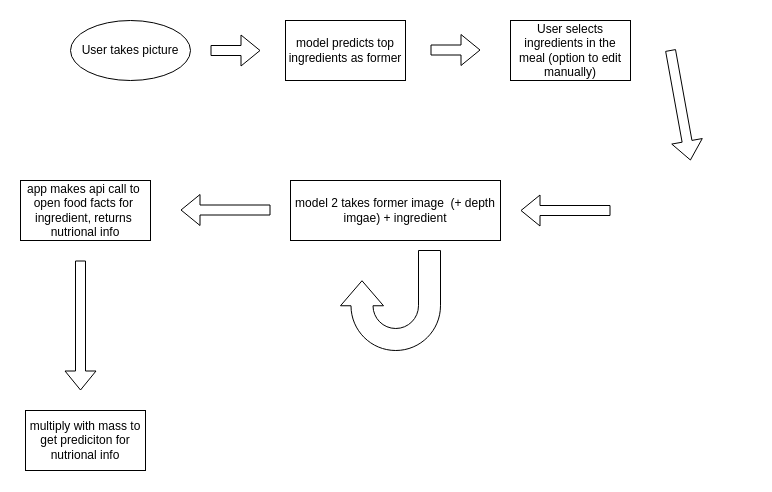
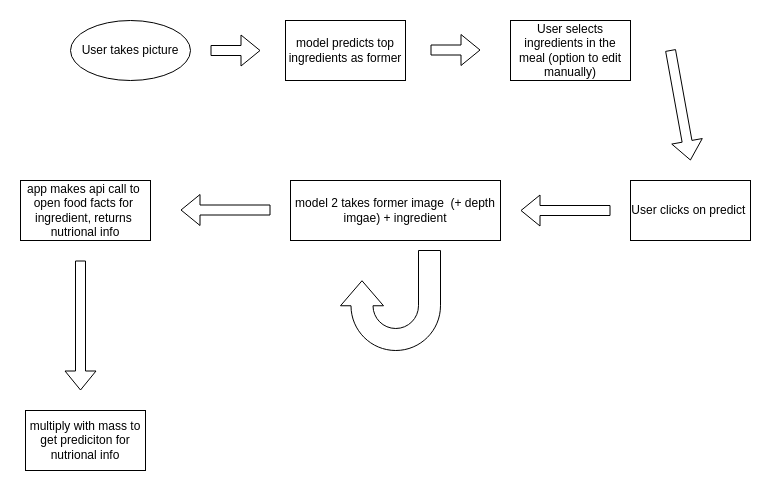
node "User clicks on predict": added
